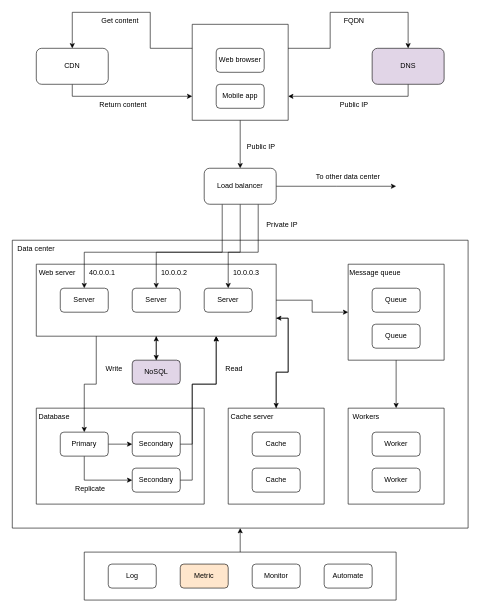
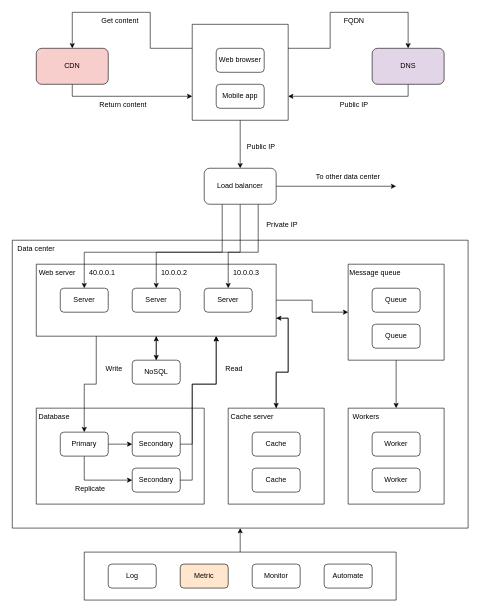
node "CDN": fillcolor #ffffff -> #f8cecc
node "NoSQL": fillcolor #e1d5e7 -> #ffffff
